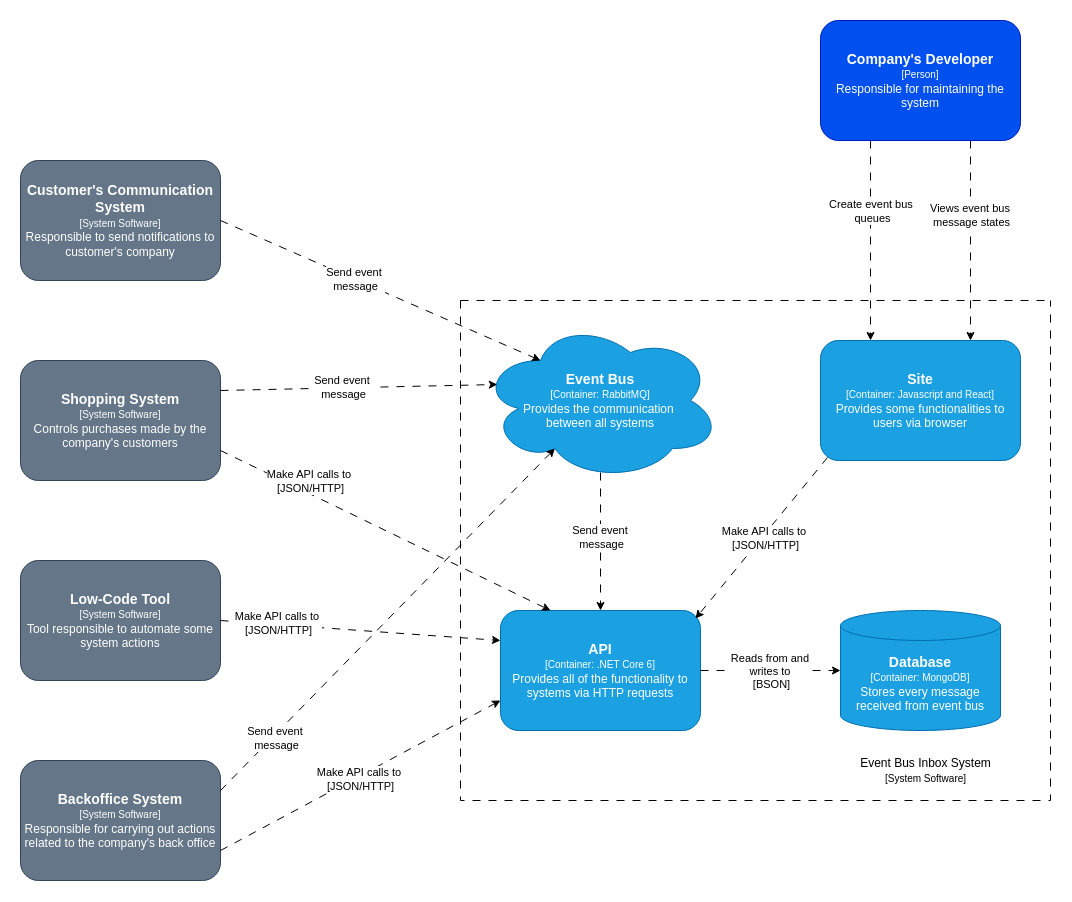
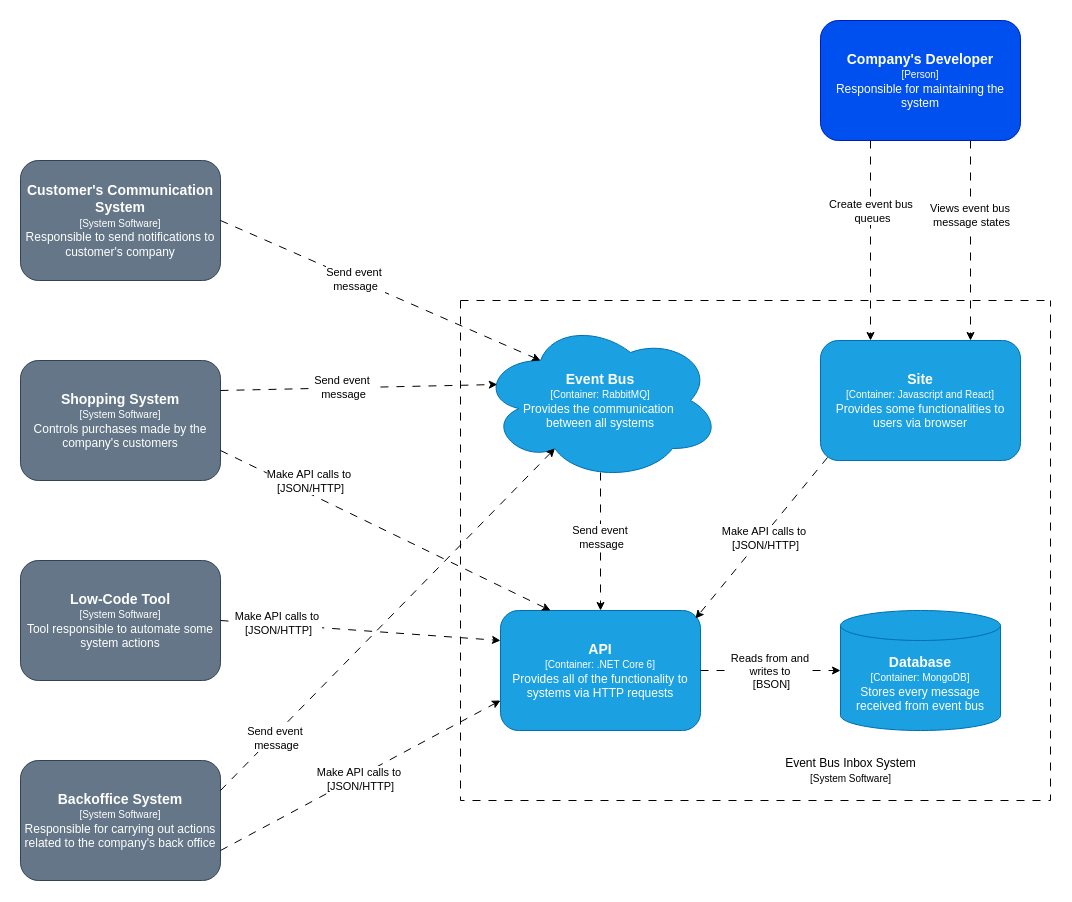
node "Event Bus Inbox System [System Software]": moved (926, 771) -> (851, 771)
